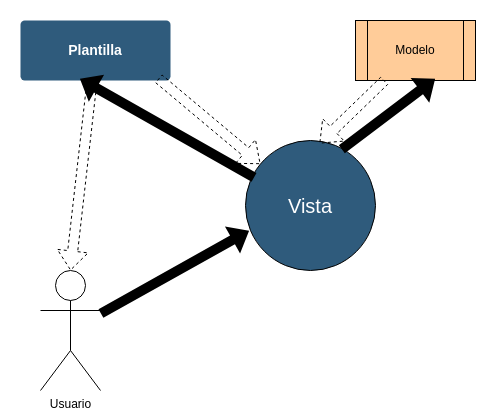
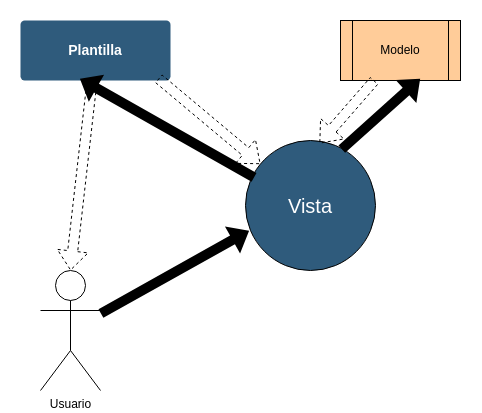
node "Modelo": moved (416, 51) -> (401, 51)
